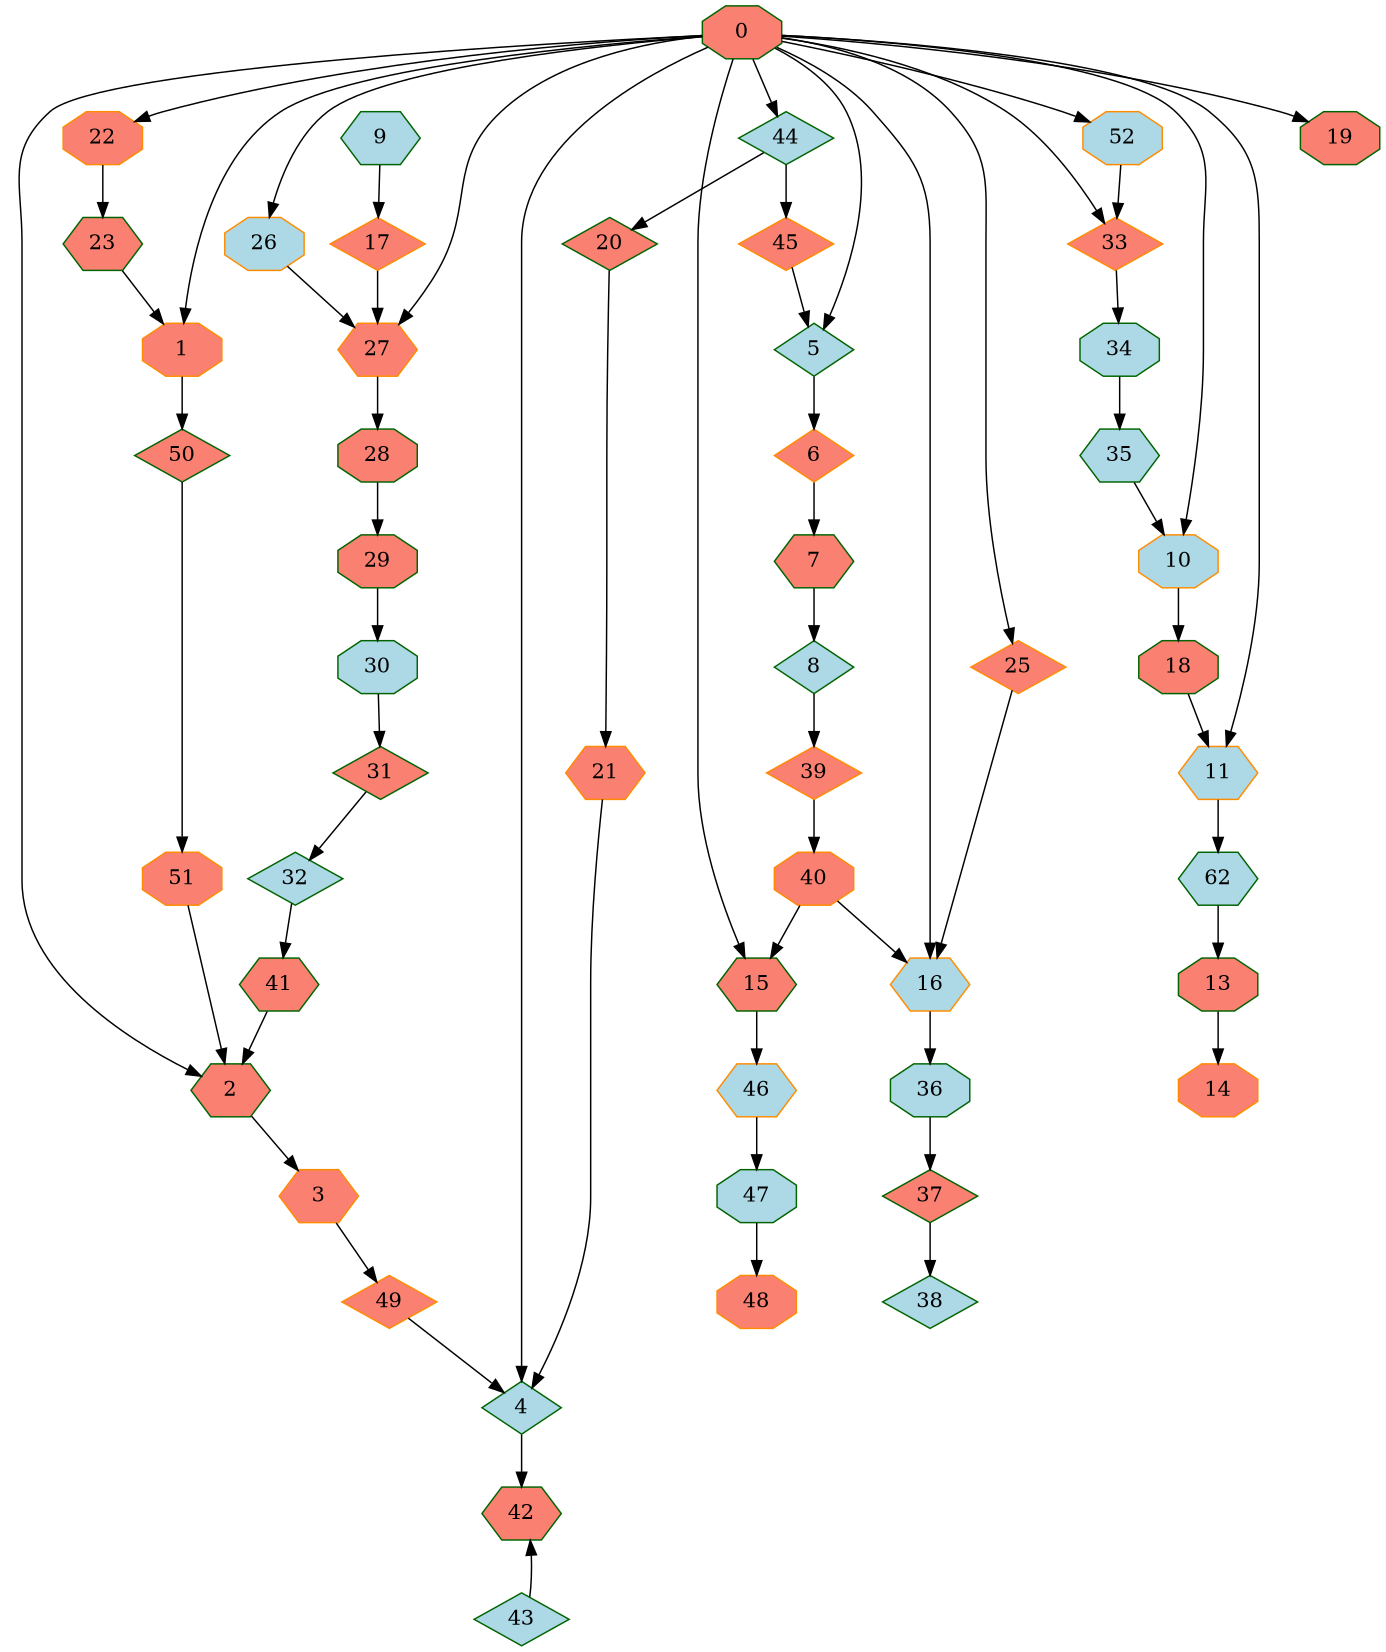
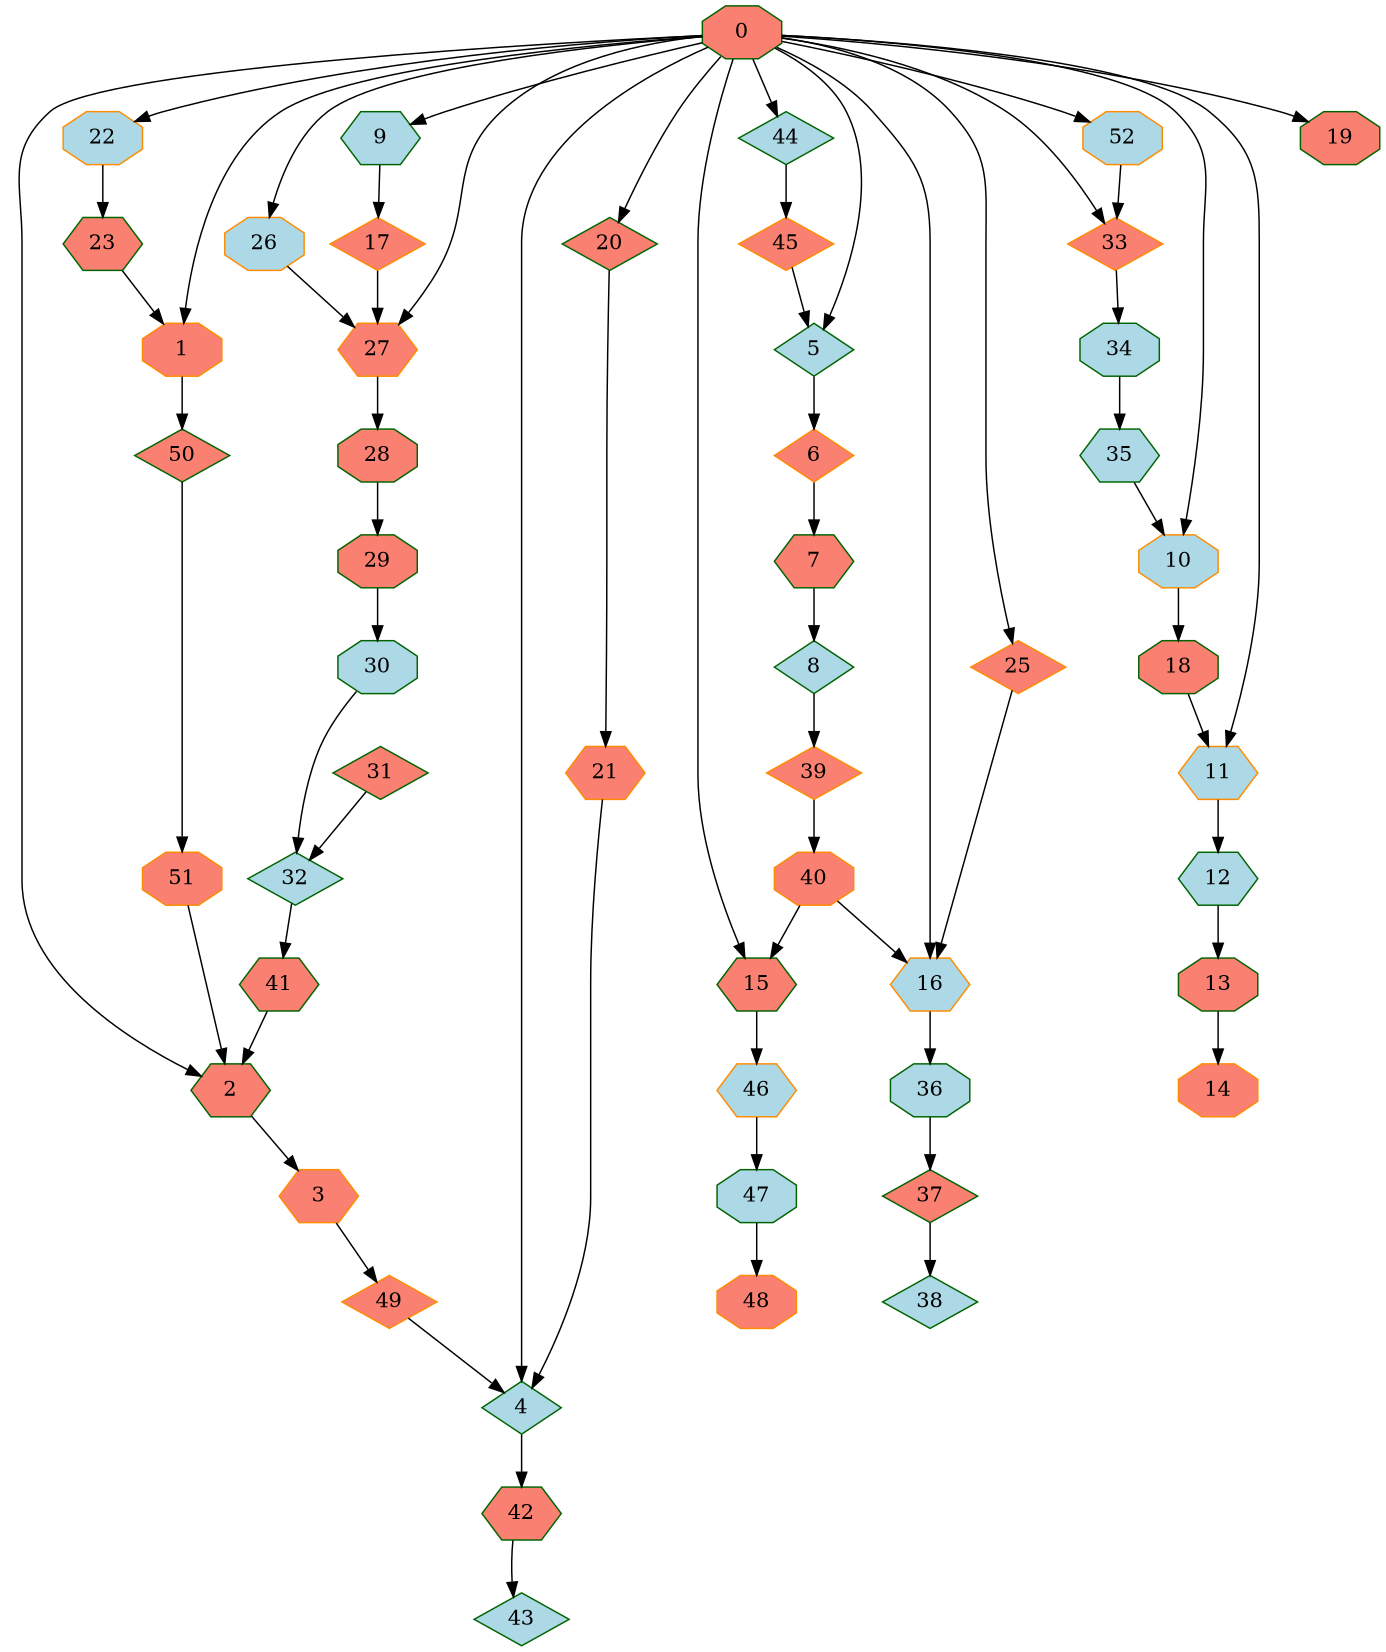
edge "0" -> "9": added
node "22": fillcolor salmon -> lightblue
edge "44" -> "20": now "0" -> "20"
edge "30" -> "31": now "30" -> "32"
node "62": label "62" -> "12"
edge "43" -> "42": reversed
